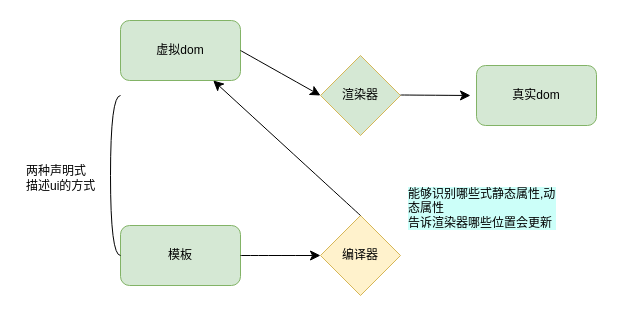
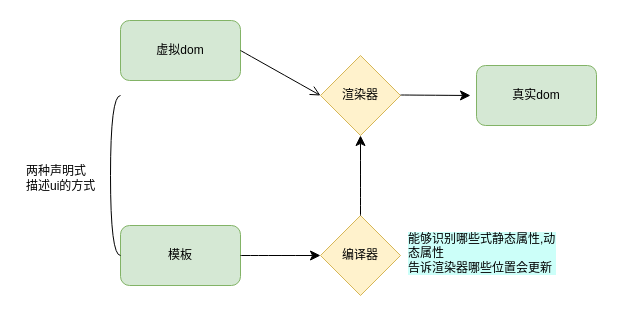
edge "虚拟dom" -> "渲染器": arrowhead classic -> open
node "渲染器": fillcolor #d5e8d4 -> #fff2cc
edge "编译器" -> "虚拟dom": now "编译器" -> "渲染器"
node "能够识别哪些式静态属性,动态属性 告诉渲染器哪些位置会更新": moved (482, 211) -> (482, 256)
